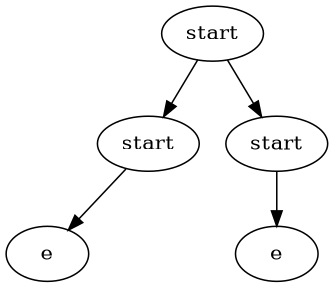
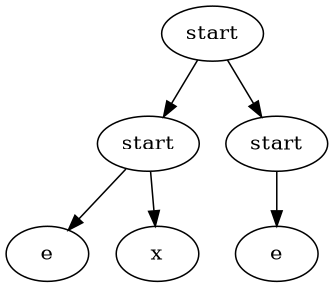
node "x": added
